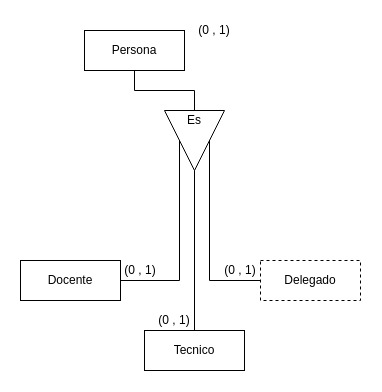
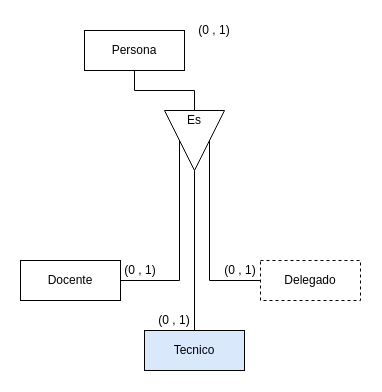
node "Tecnico": fillcolor #ffffff -> #dae8fc
